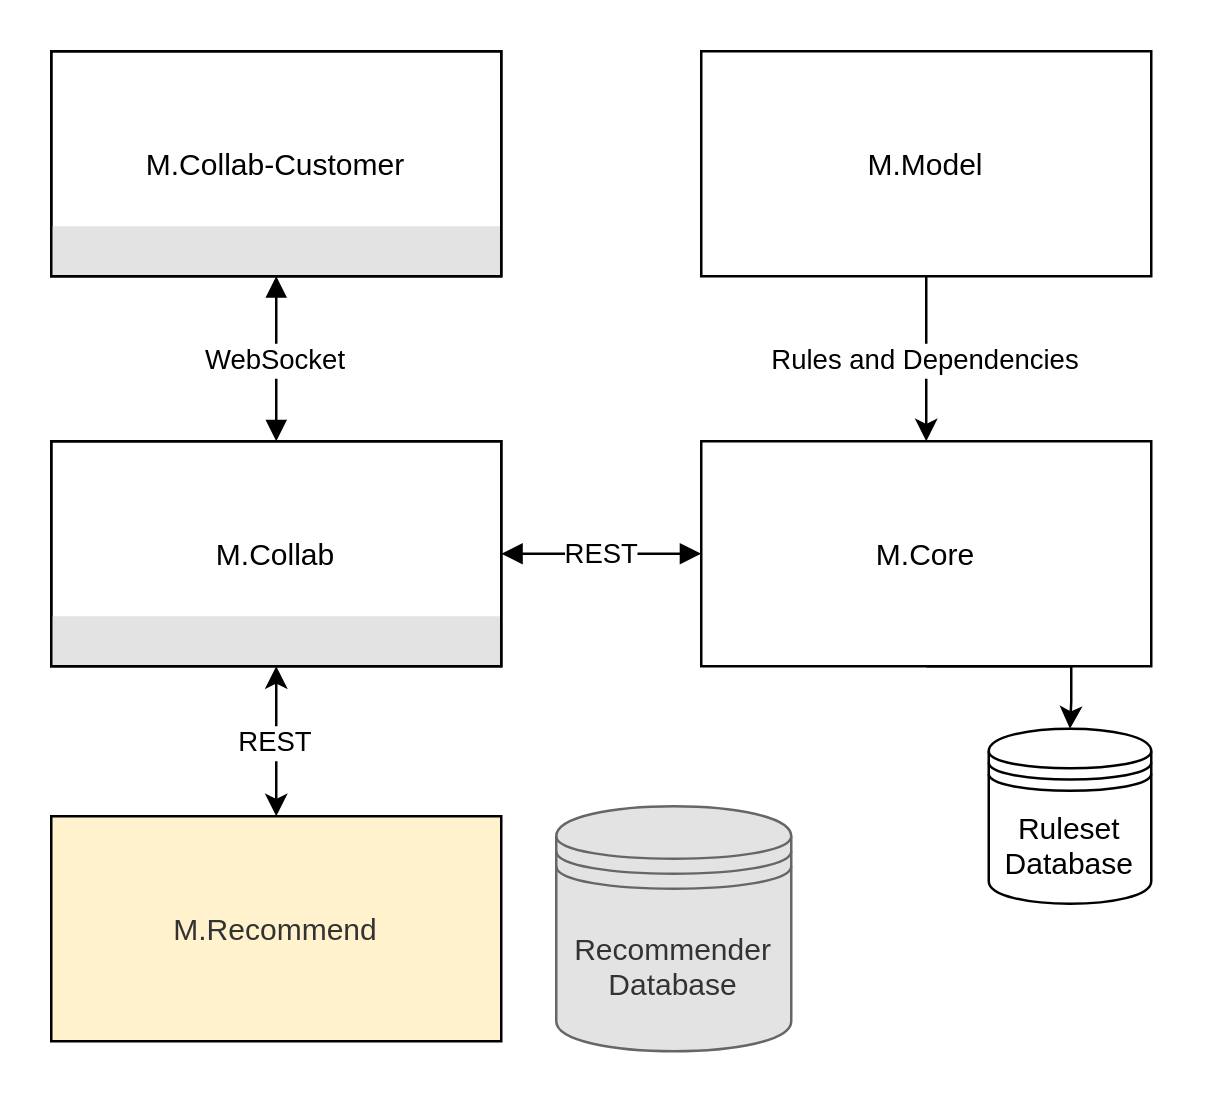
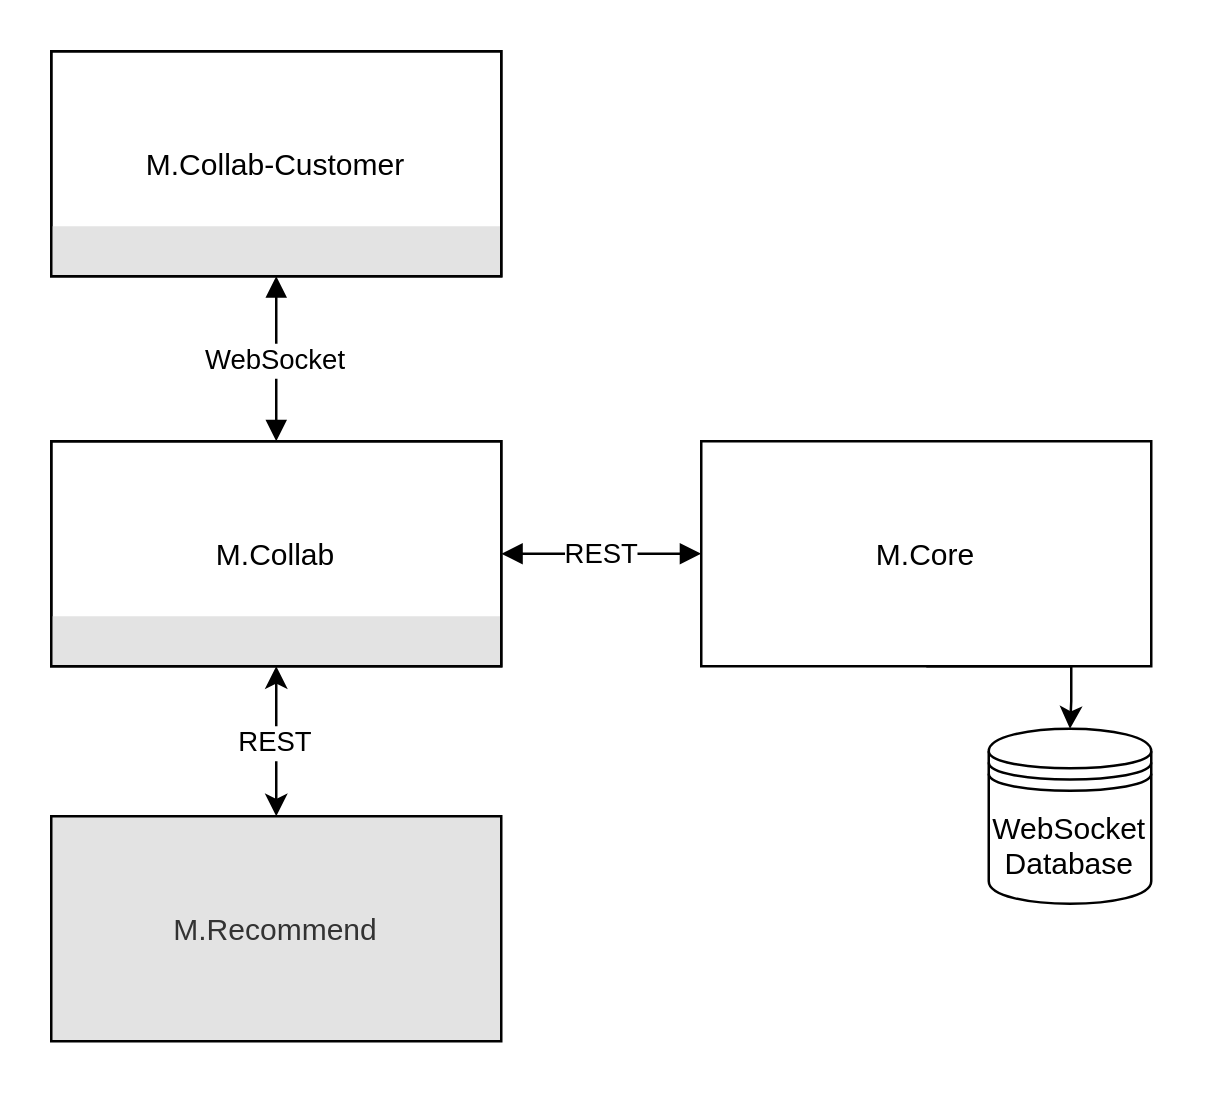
node "M.Model": removed
edge "M.Model" -> "M.Core": removed, label "Rules and Dependencies"
node "Ruleset Database": label "Ruleset Database" -> "WebSocket Database"
node "M.Recommend": fillcolor #fff2cc -> #e3e3e3
node "Recommender Database": removed
